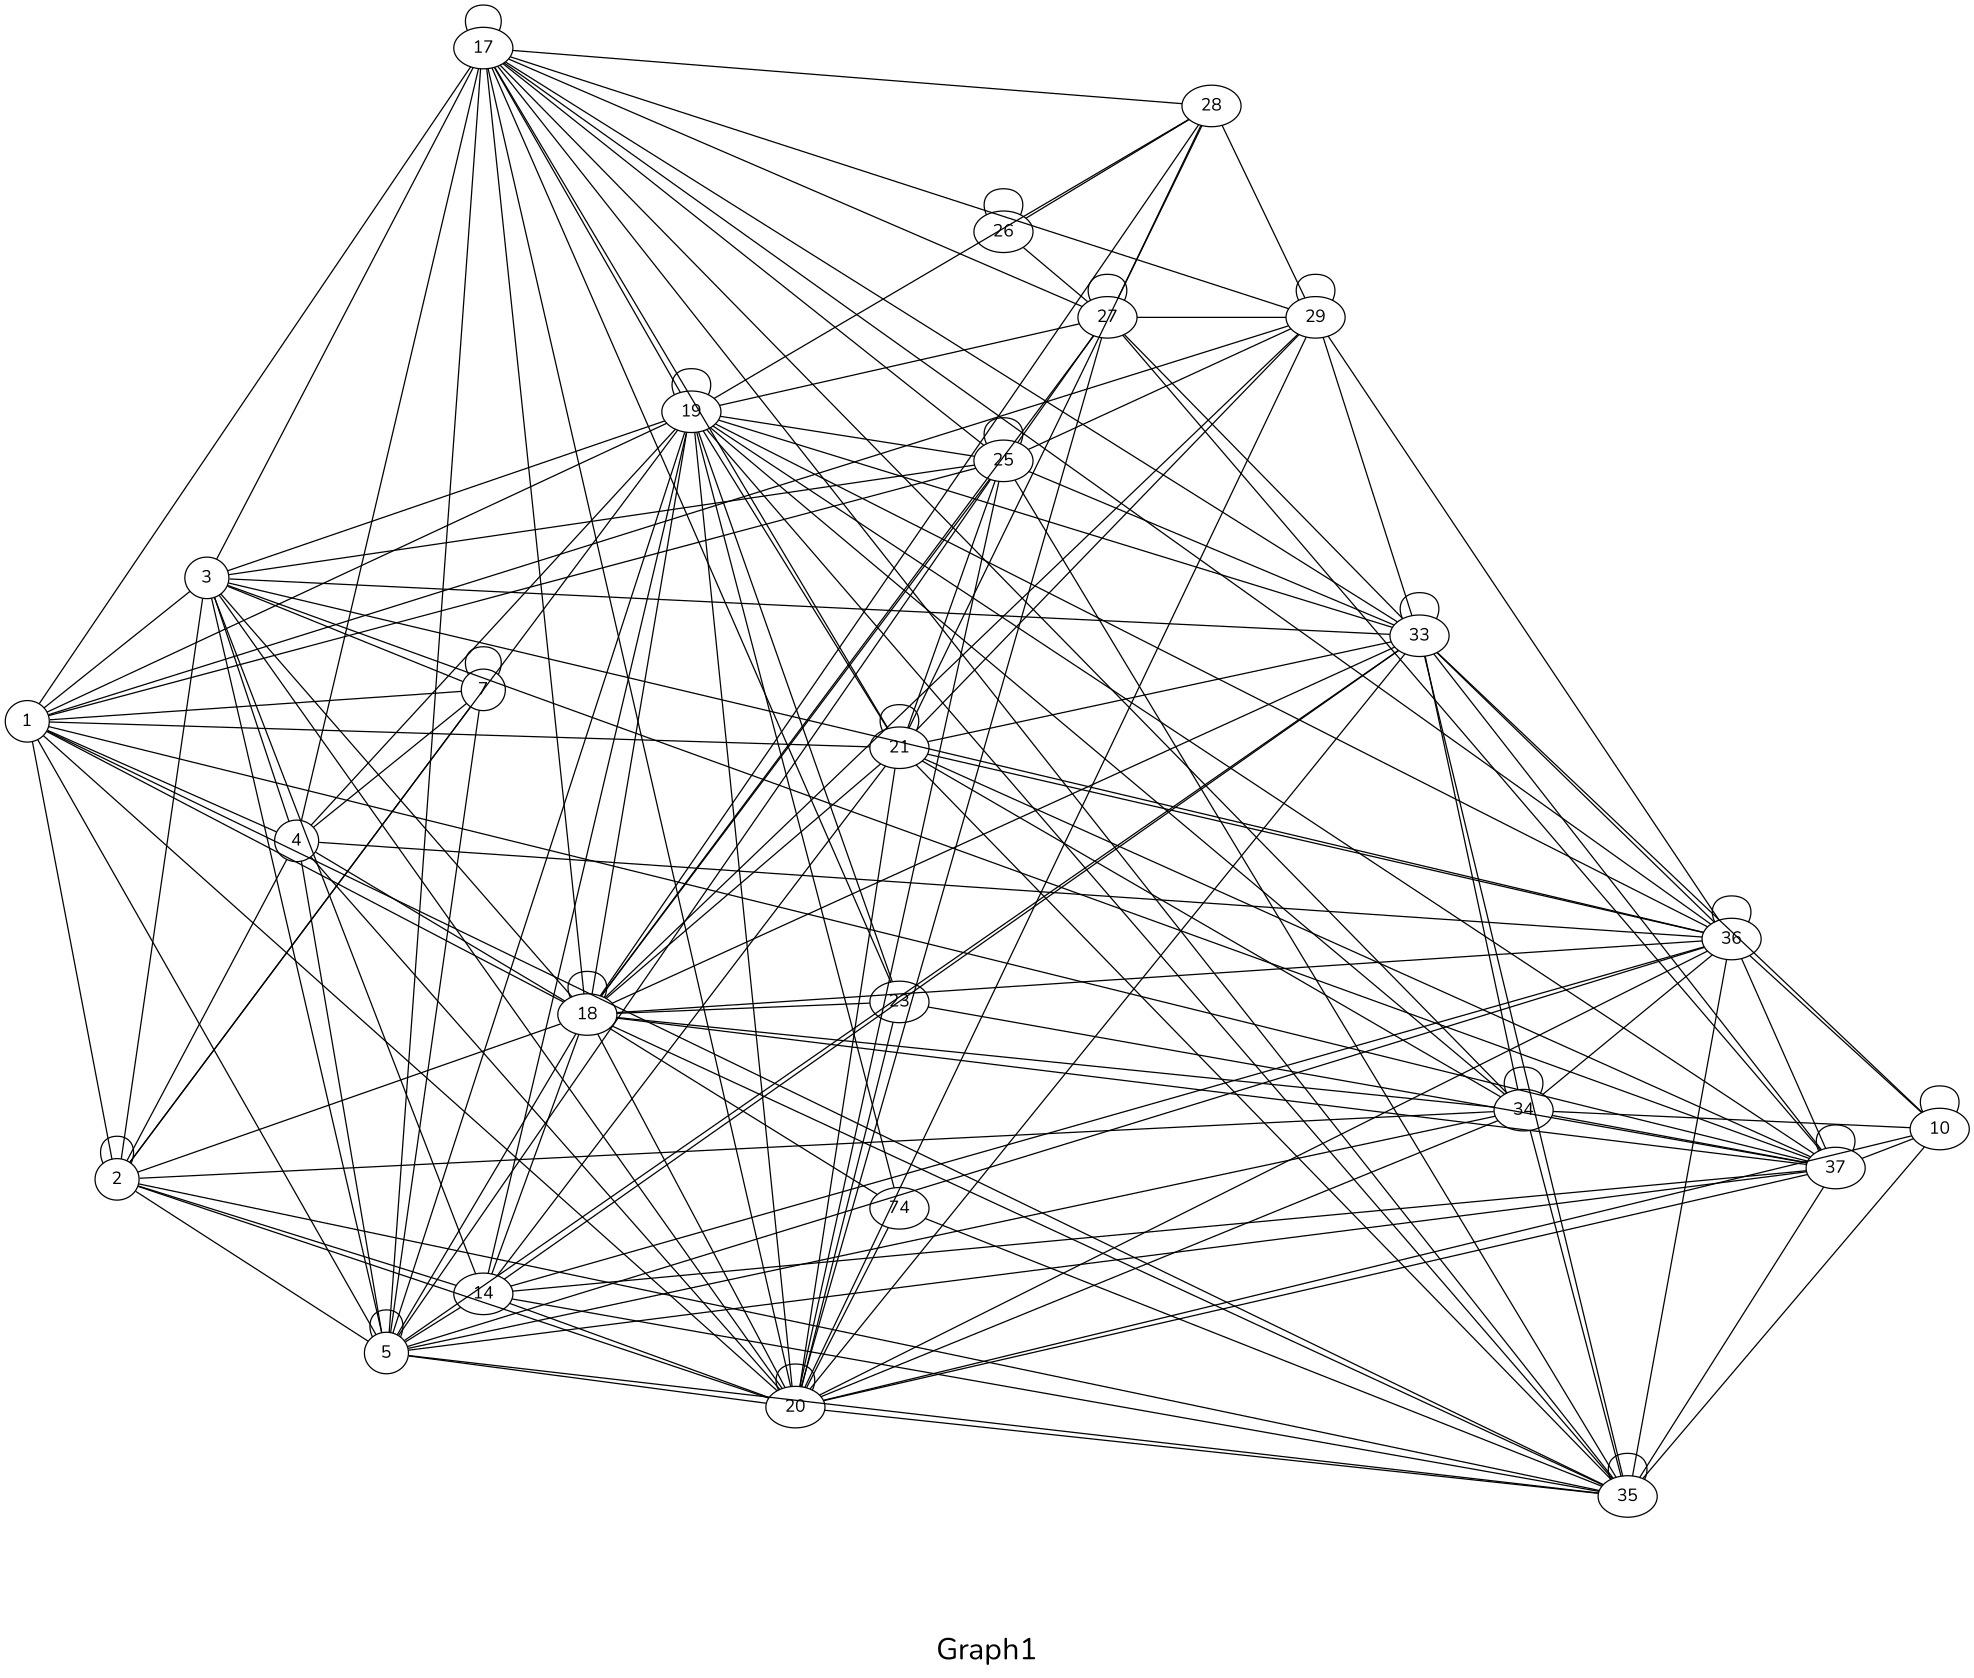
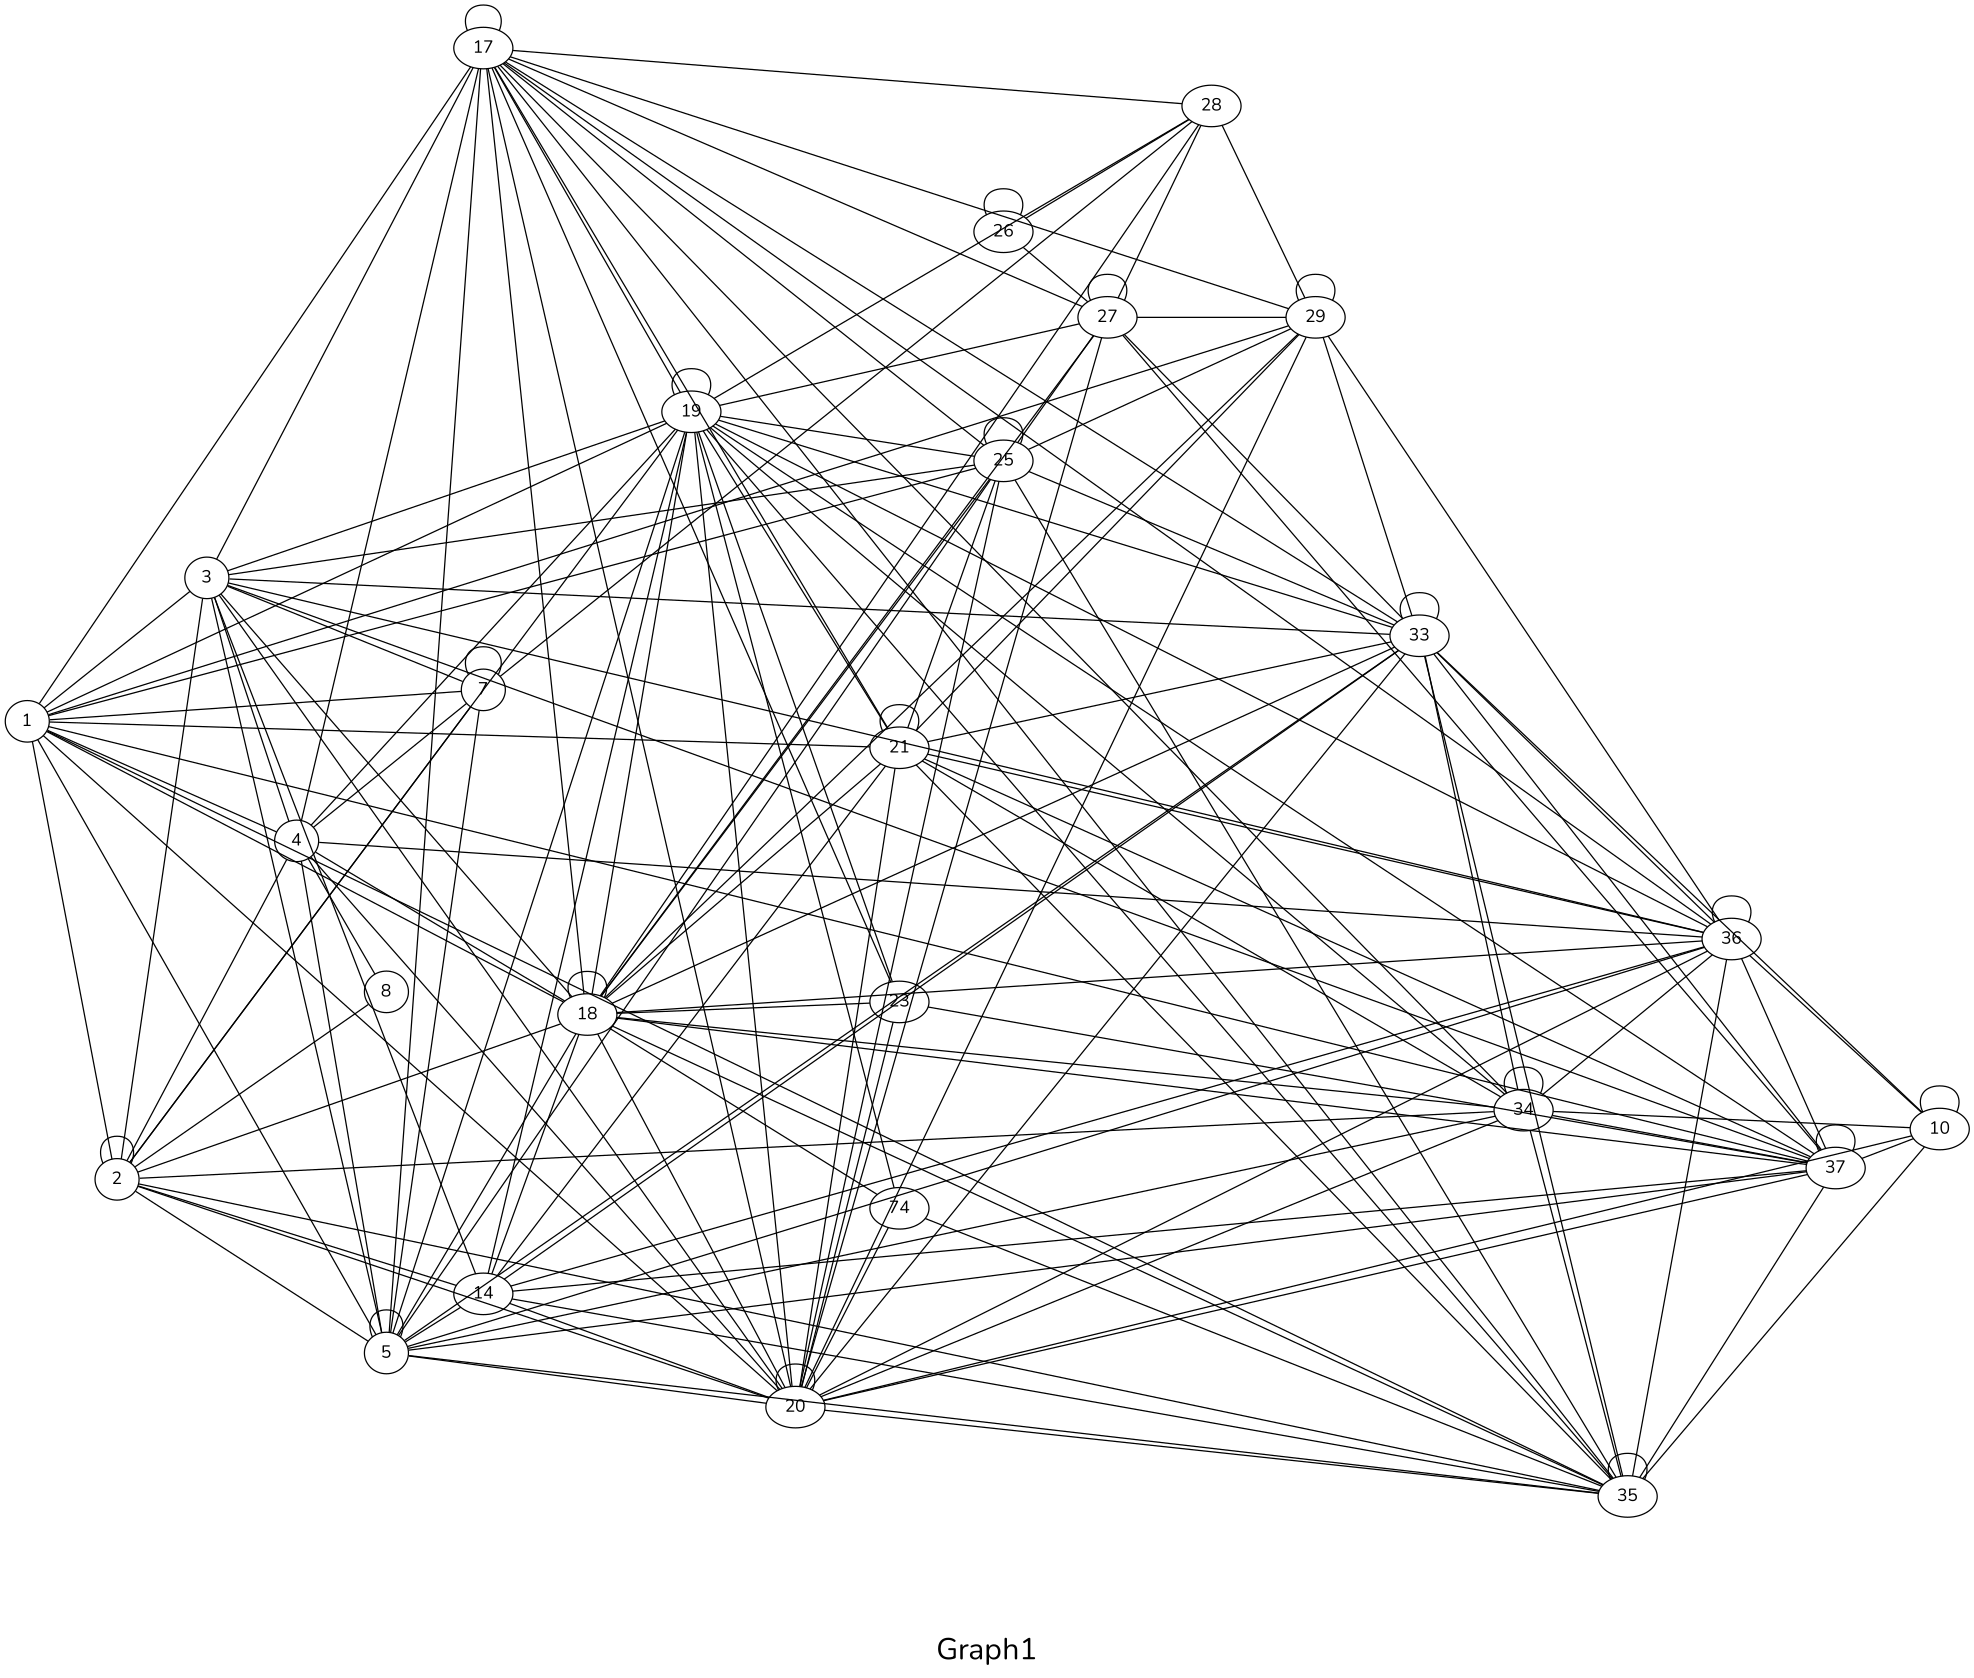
edge "28" -- "21": now "28" -- "7"
node "8": added
